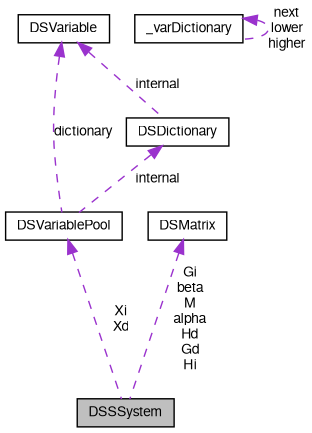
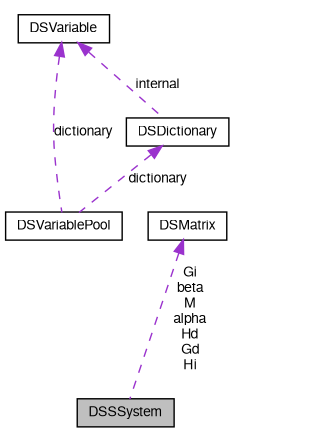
node "_varDictionary": removed
edge "DSVariablePool" -> "DSDictionary": label "internal" -> "dictionary"
edge "DSSSystem" -> "DSVariablePool": removed, label "Xi Xd"
